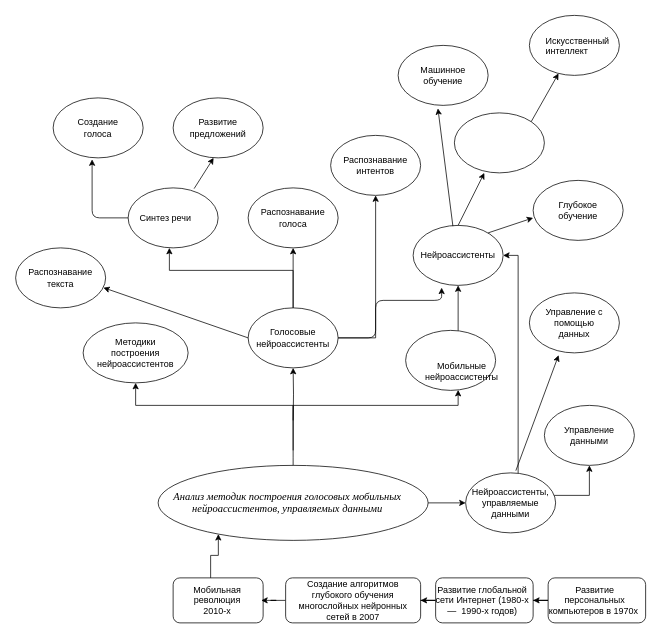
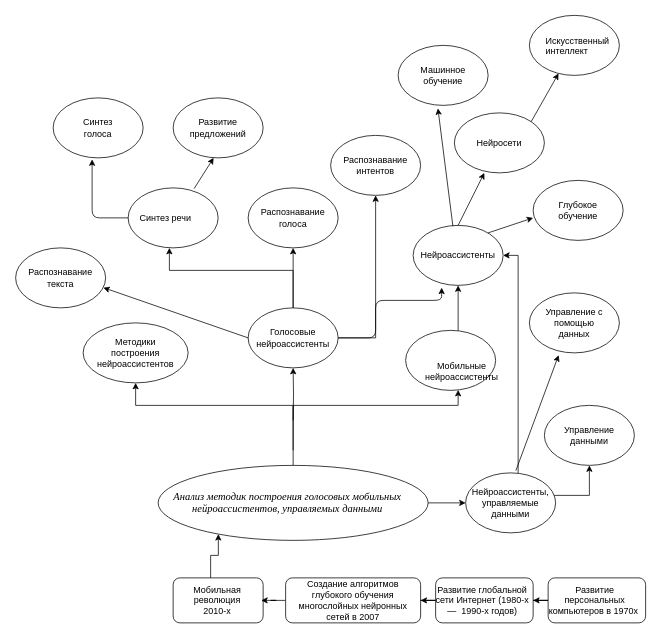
node "Создание голоса": label "Создание голоса" -> "Синтез голоса"
node "Нейросети": added
